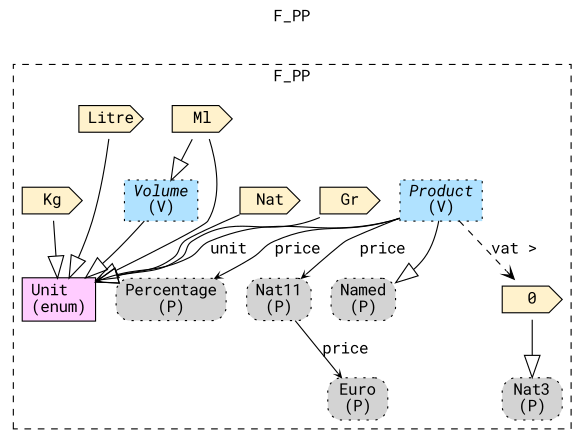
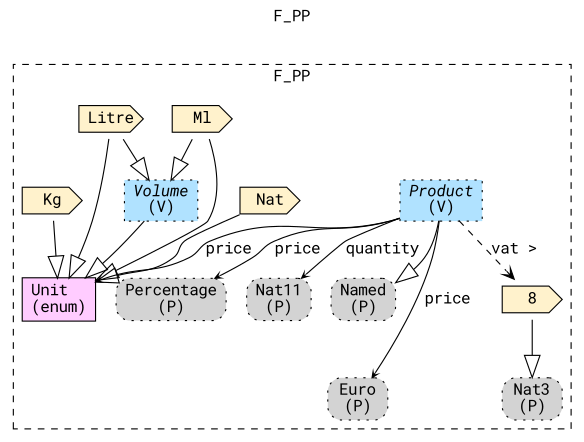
edge "Litre" -> "Volume": added
node "Gr": removed
edge "Product" -> "Unit (enum)": label "unit" -> "price"
edge "Product" -> "Nat11": label "price" -> "quantity"
node "0": label "0" -> "8"
edge "Nat11" -> "Euro": now "Product" -> "Euro"
